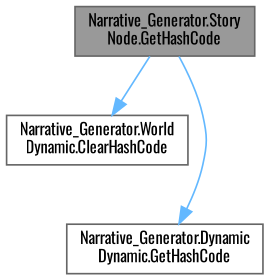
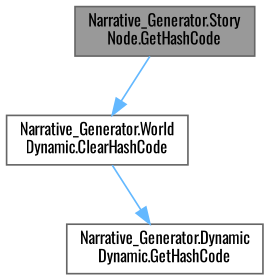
edge "Narrative_Generator.Story Node.GetHashCode" -> "Narrative_Generator.Dynamic Dynamic.GetHashCode": now "Narrative_Generator.World Dynamic.ClearHashCode" -> "Narrative_Generator.Dynamic Dynamic.GetHashCode"
